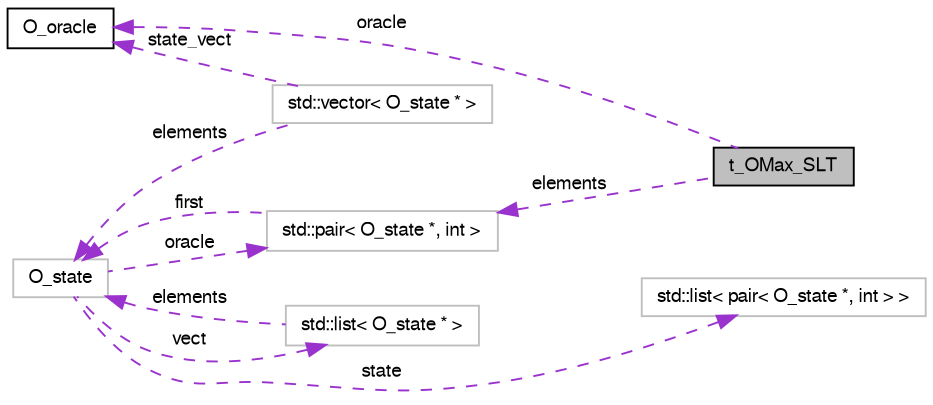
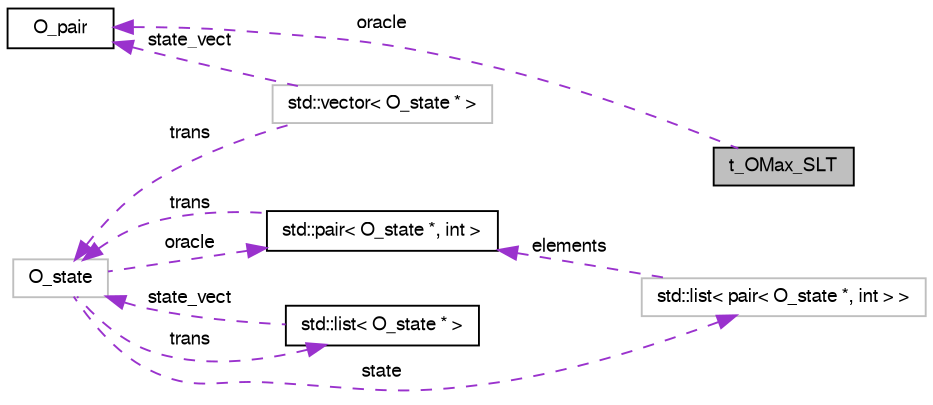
node "O_oracle": label "O_oracle" -> "O_pair"
edge "std::vector< O_state * >" -> "O_state": label "elements" -> "trans"
edge "t_OMax_SLT" -> "std::pair< O_state *, int >": now "std::list< pair< O_state *, int > >" -> "std::pair< O_state *, int >"
edge "std::pair< O_state *, int >" -> "O_state": label "first" -> "trans"
node "std::pair< O_state *, int >": color grey75 -> black
edge "std::list< O_state * >" -> "O_state": label "elements" -> "state_vect"
node "std::list< O_state * >": color grey75 -> black
edge "O_state" -> "std::list< O_state * >": label "vect" -> "trans"
